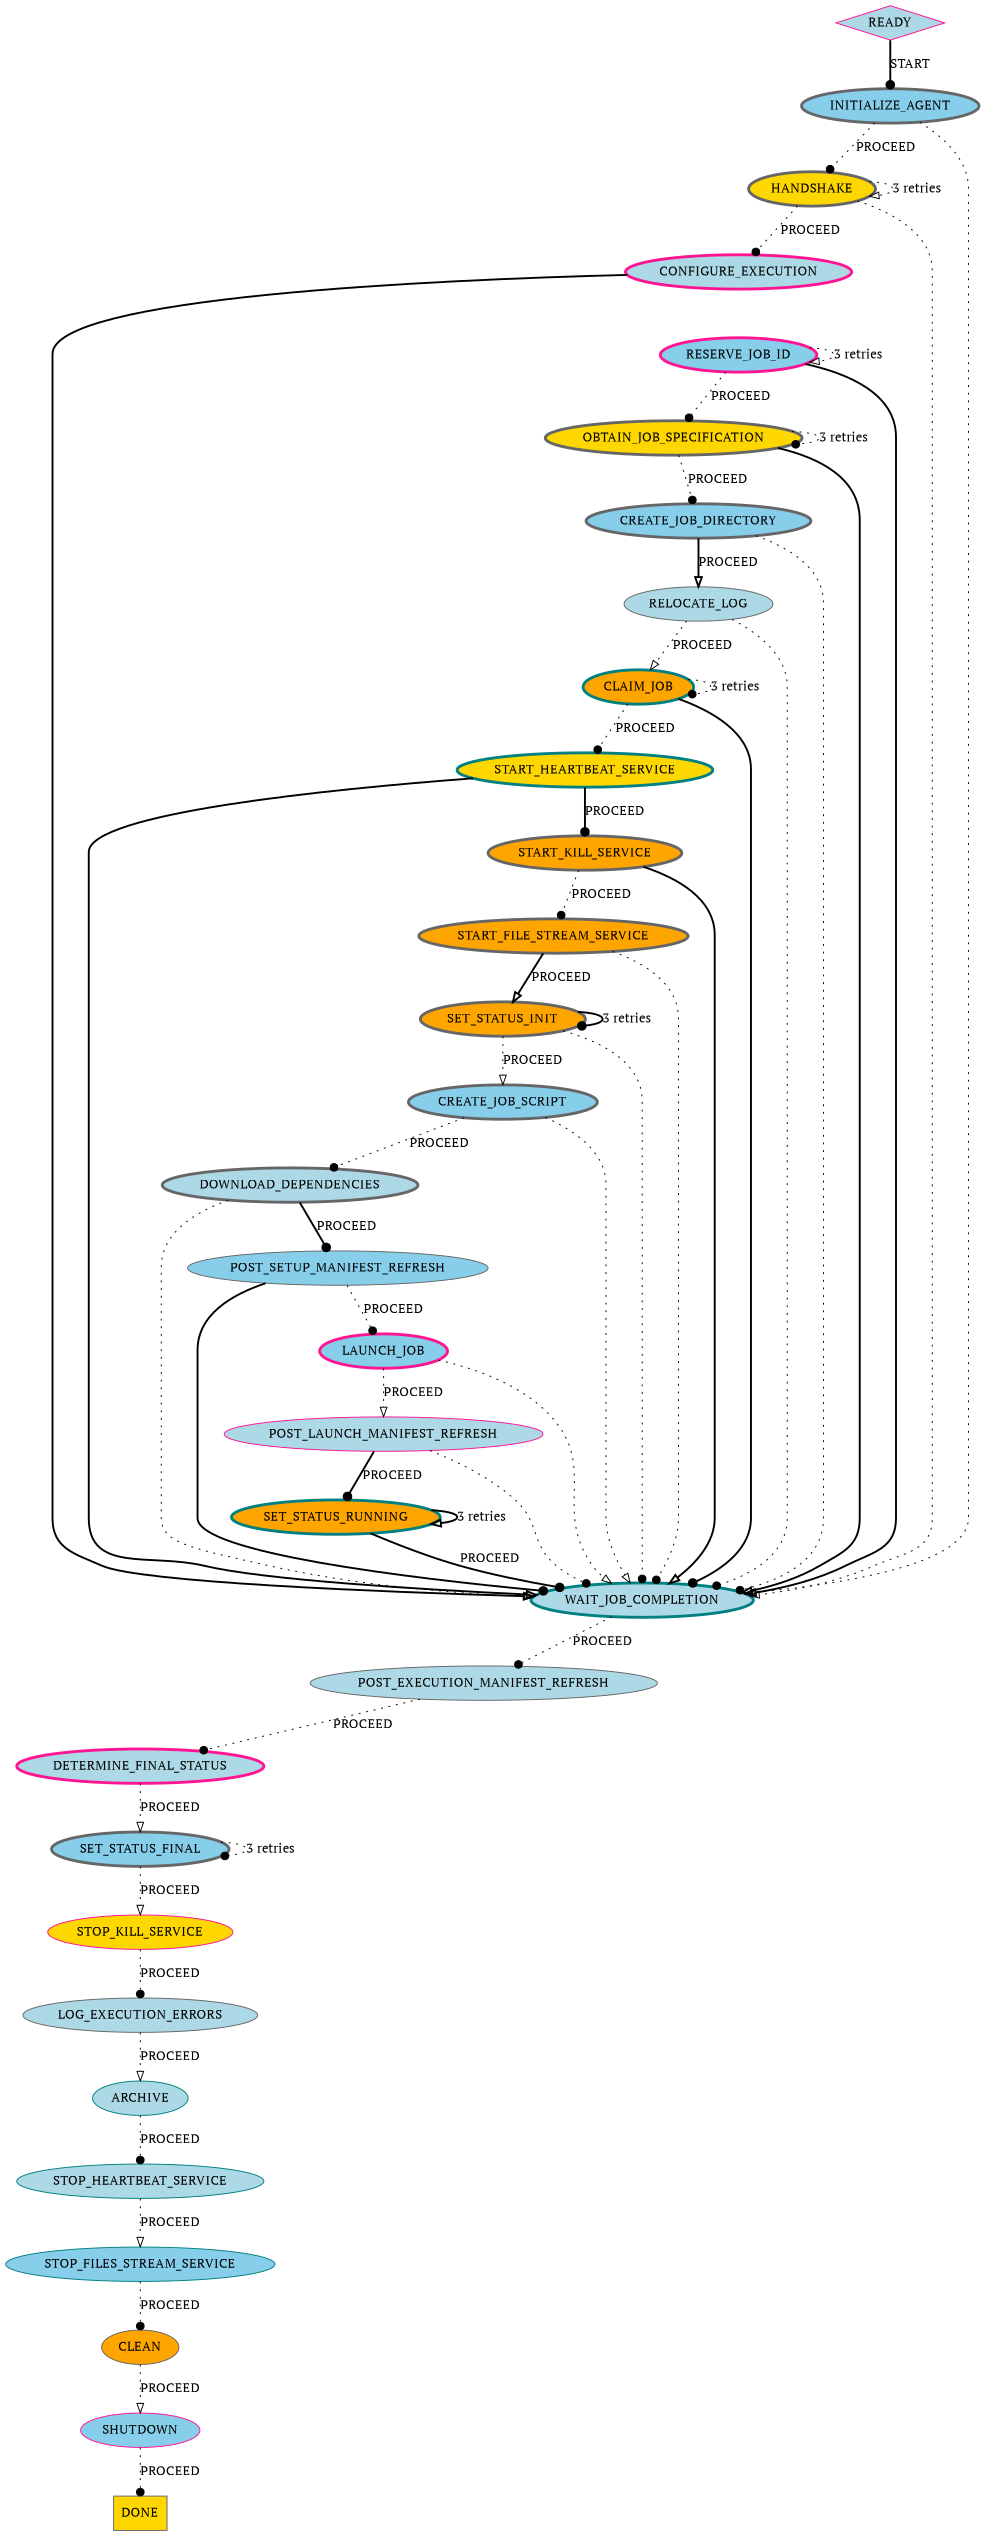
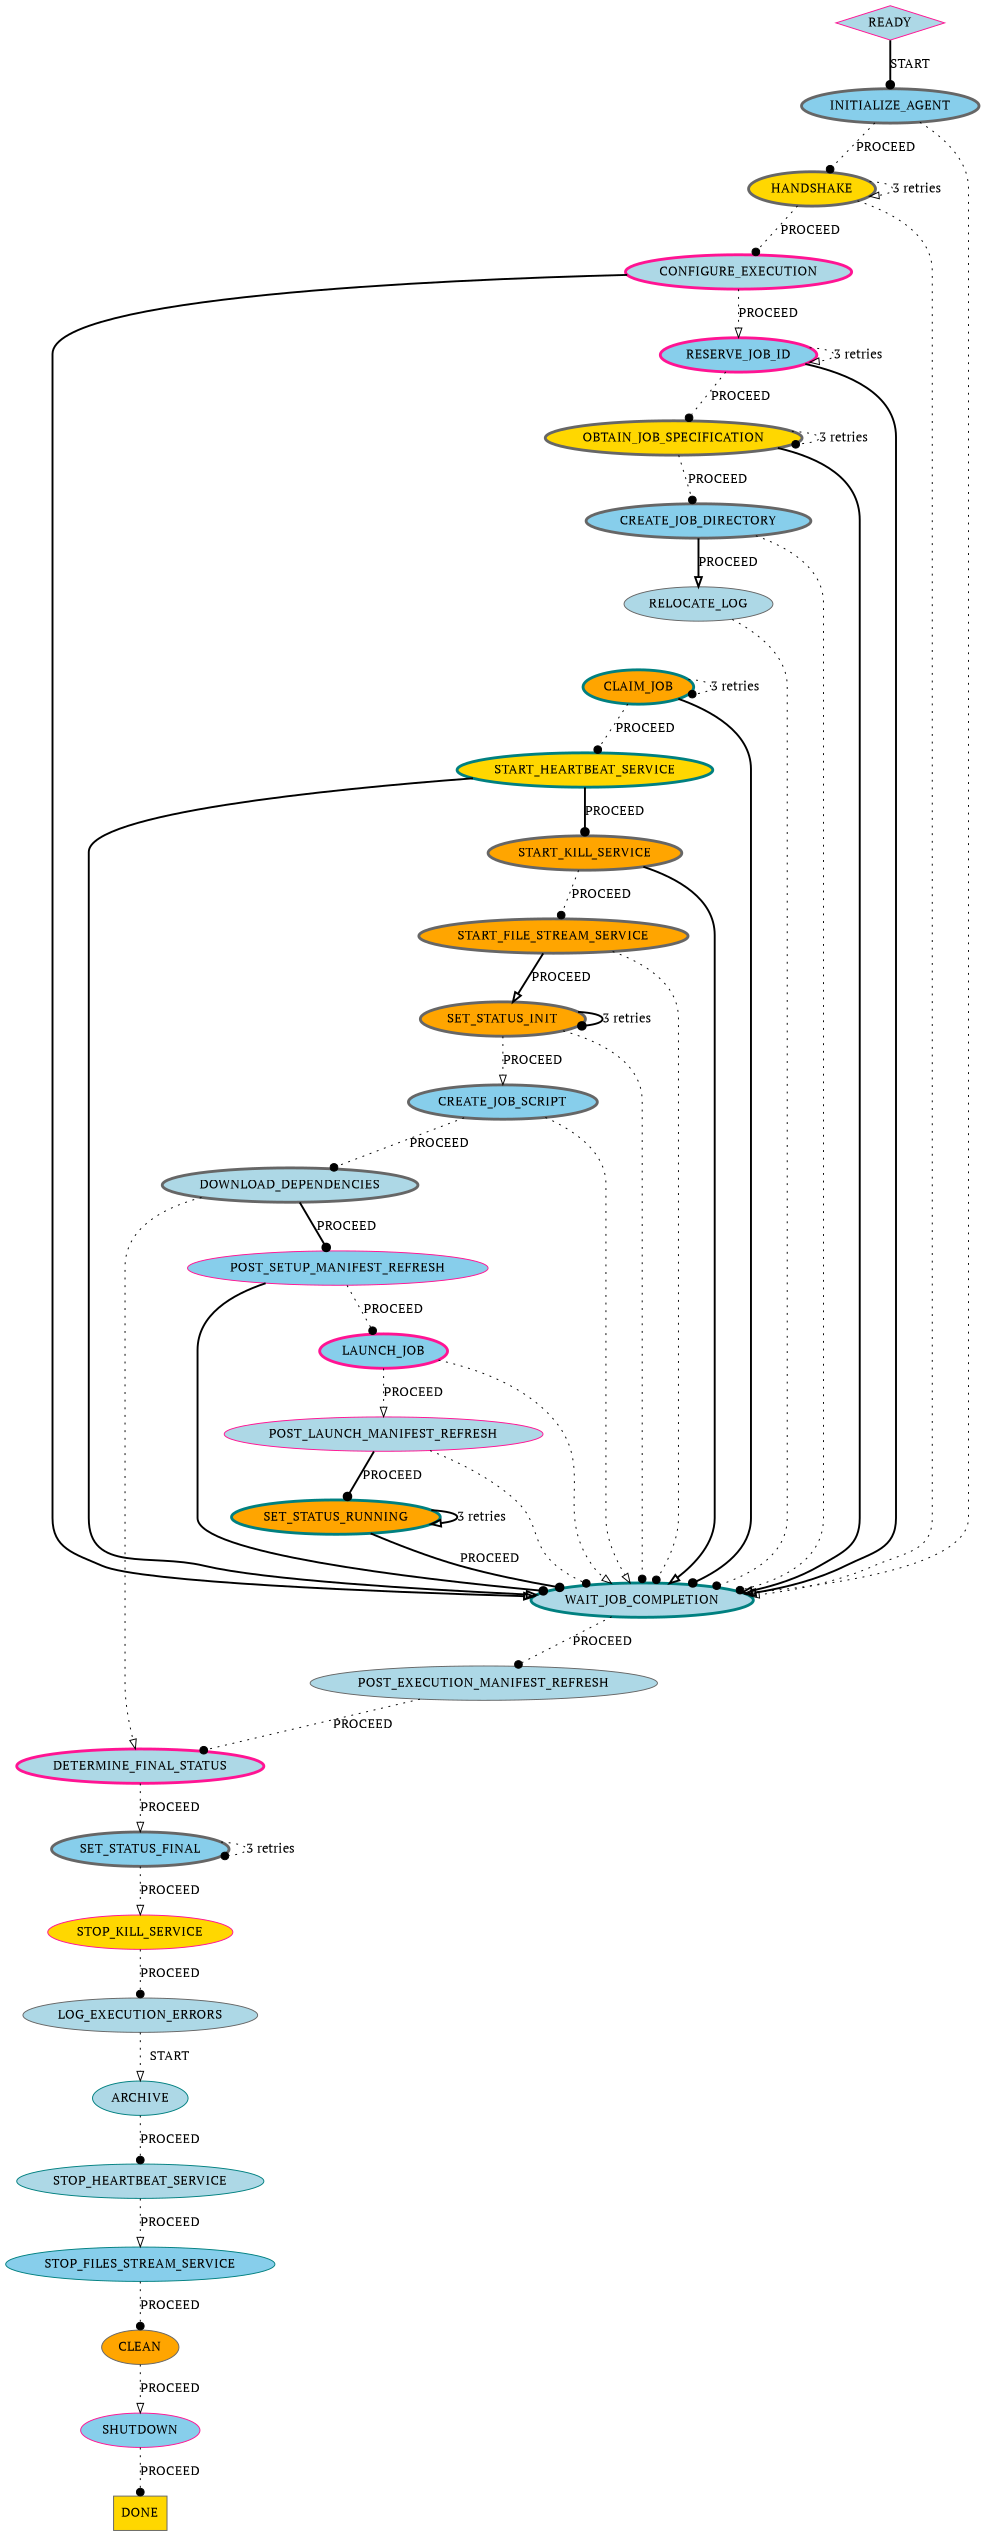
edge "CONFIGURE_EXECUTION" -> "RESERVE_JOB_ID": added, label "PROCEED"
edge "RELOCATE_LOG" -> "CLAIM_JOB": removed, label "PROCEED"
node "POST_SETUP_MANIFEST_REFRESH": color gray40 -> deeppink
edge "DOWNLOAD_DEPENDENCIES" -> "WAIT_JOB_COMPLETION": now "DOWNLOAD_DEPENDENCIES" -> "DETERMINE_FINAL_STATUS"
edge "LOG_EXECUTION_ERRORS" -> "ARCHIVE": label "PROCEED" -> "START"
